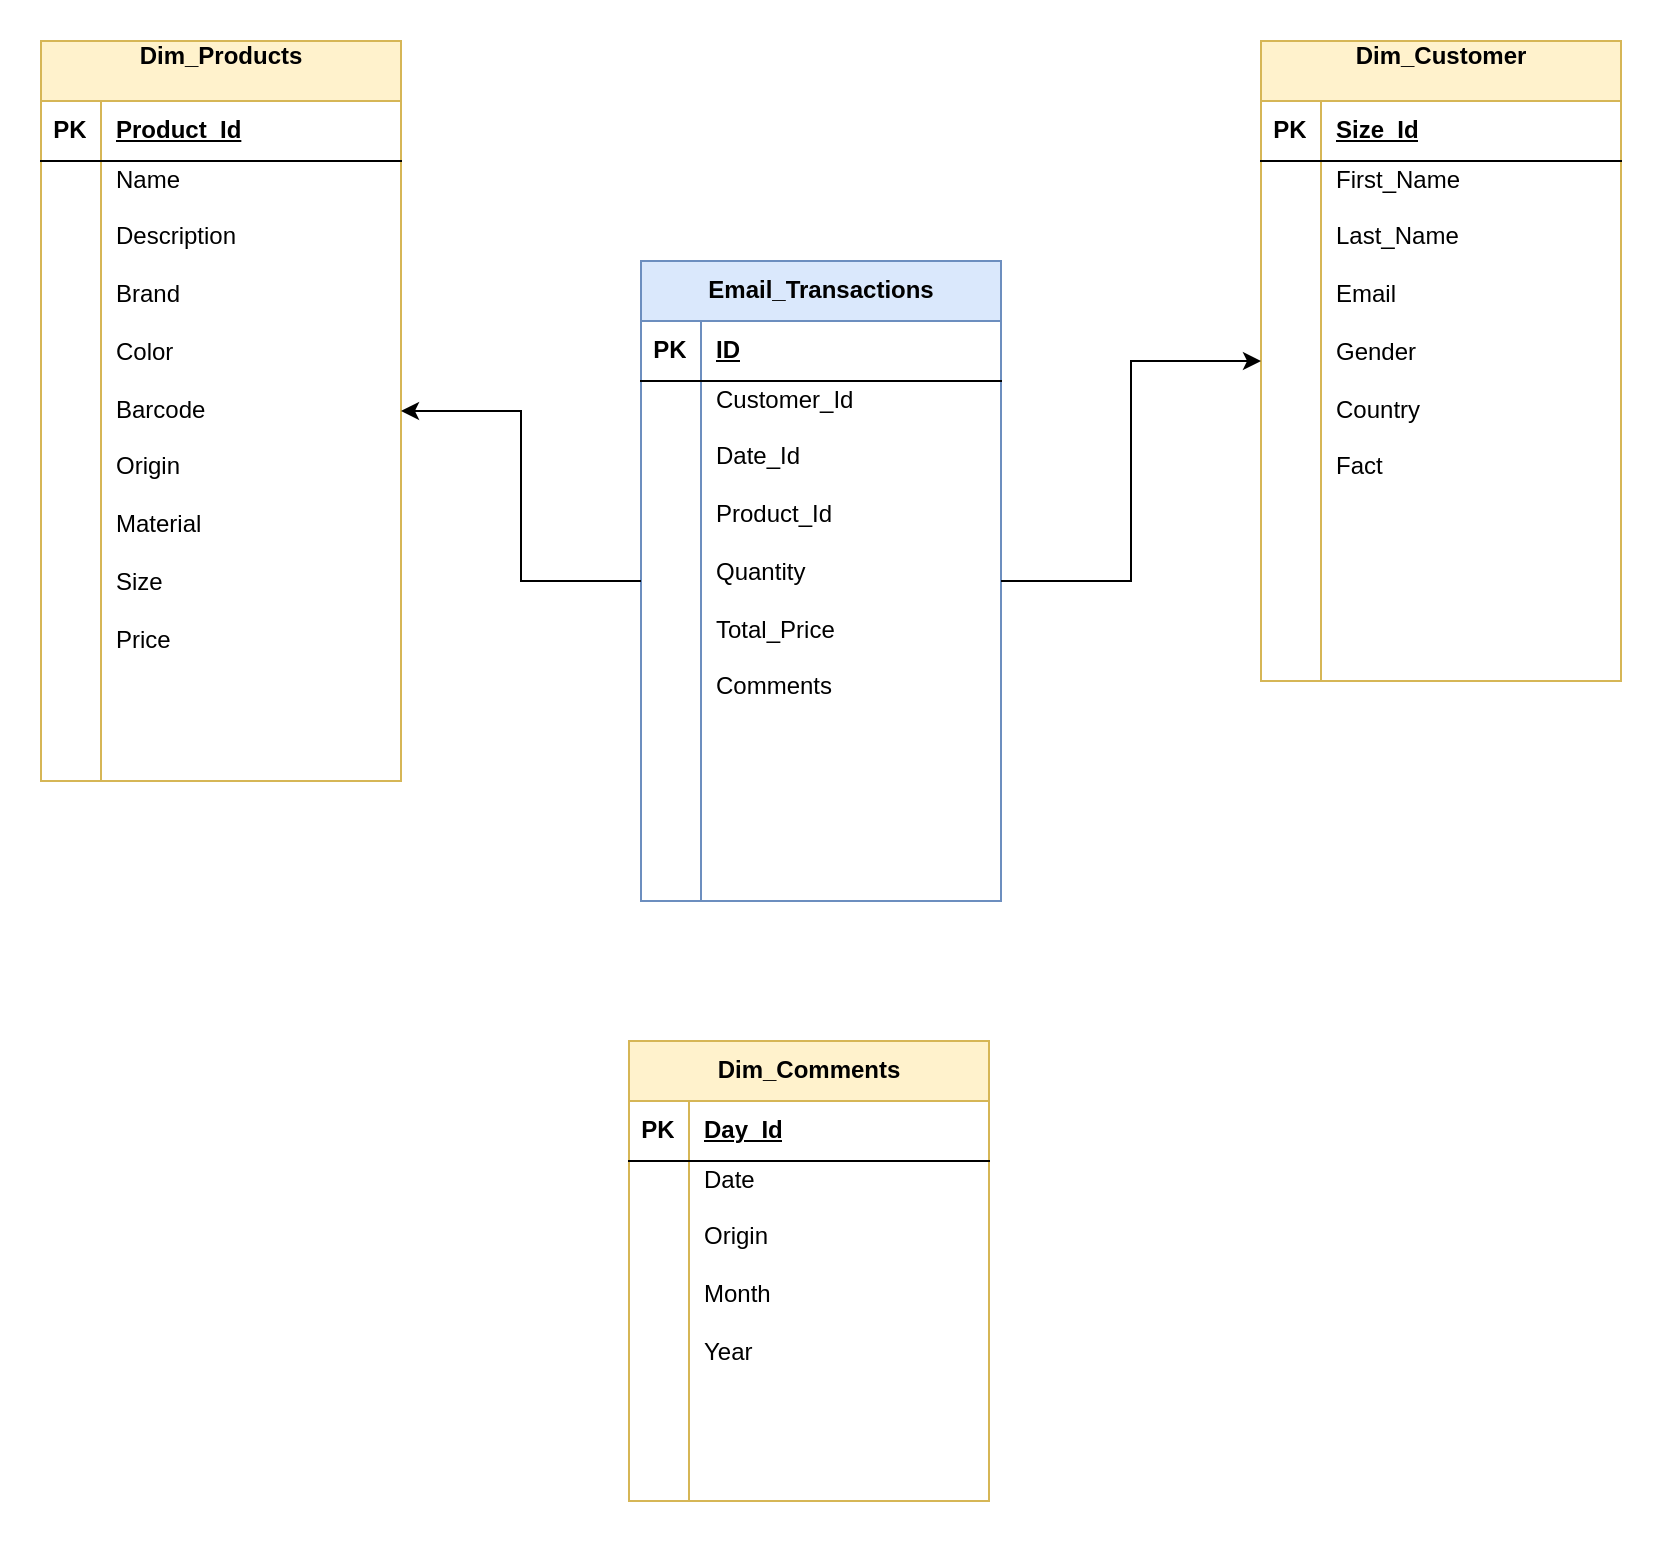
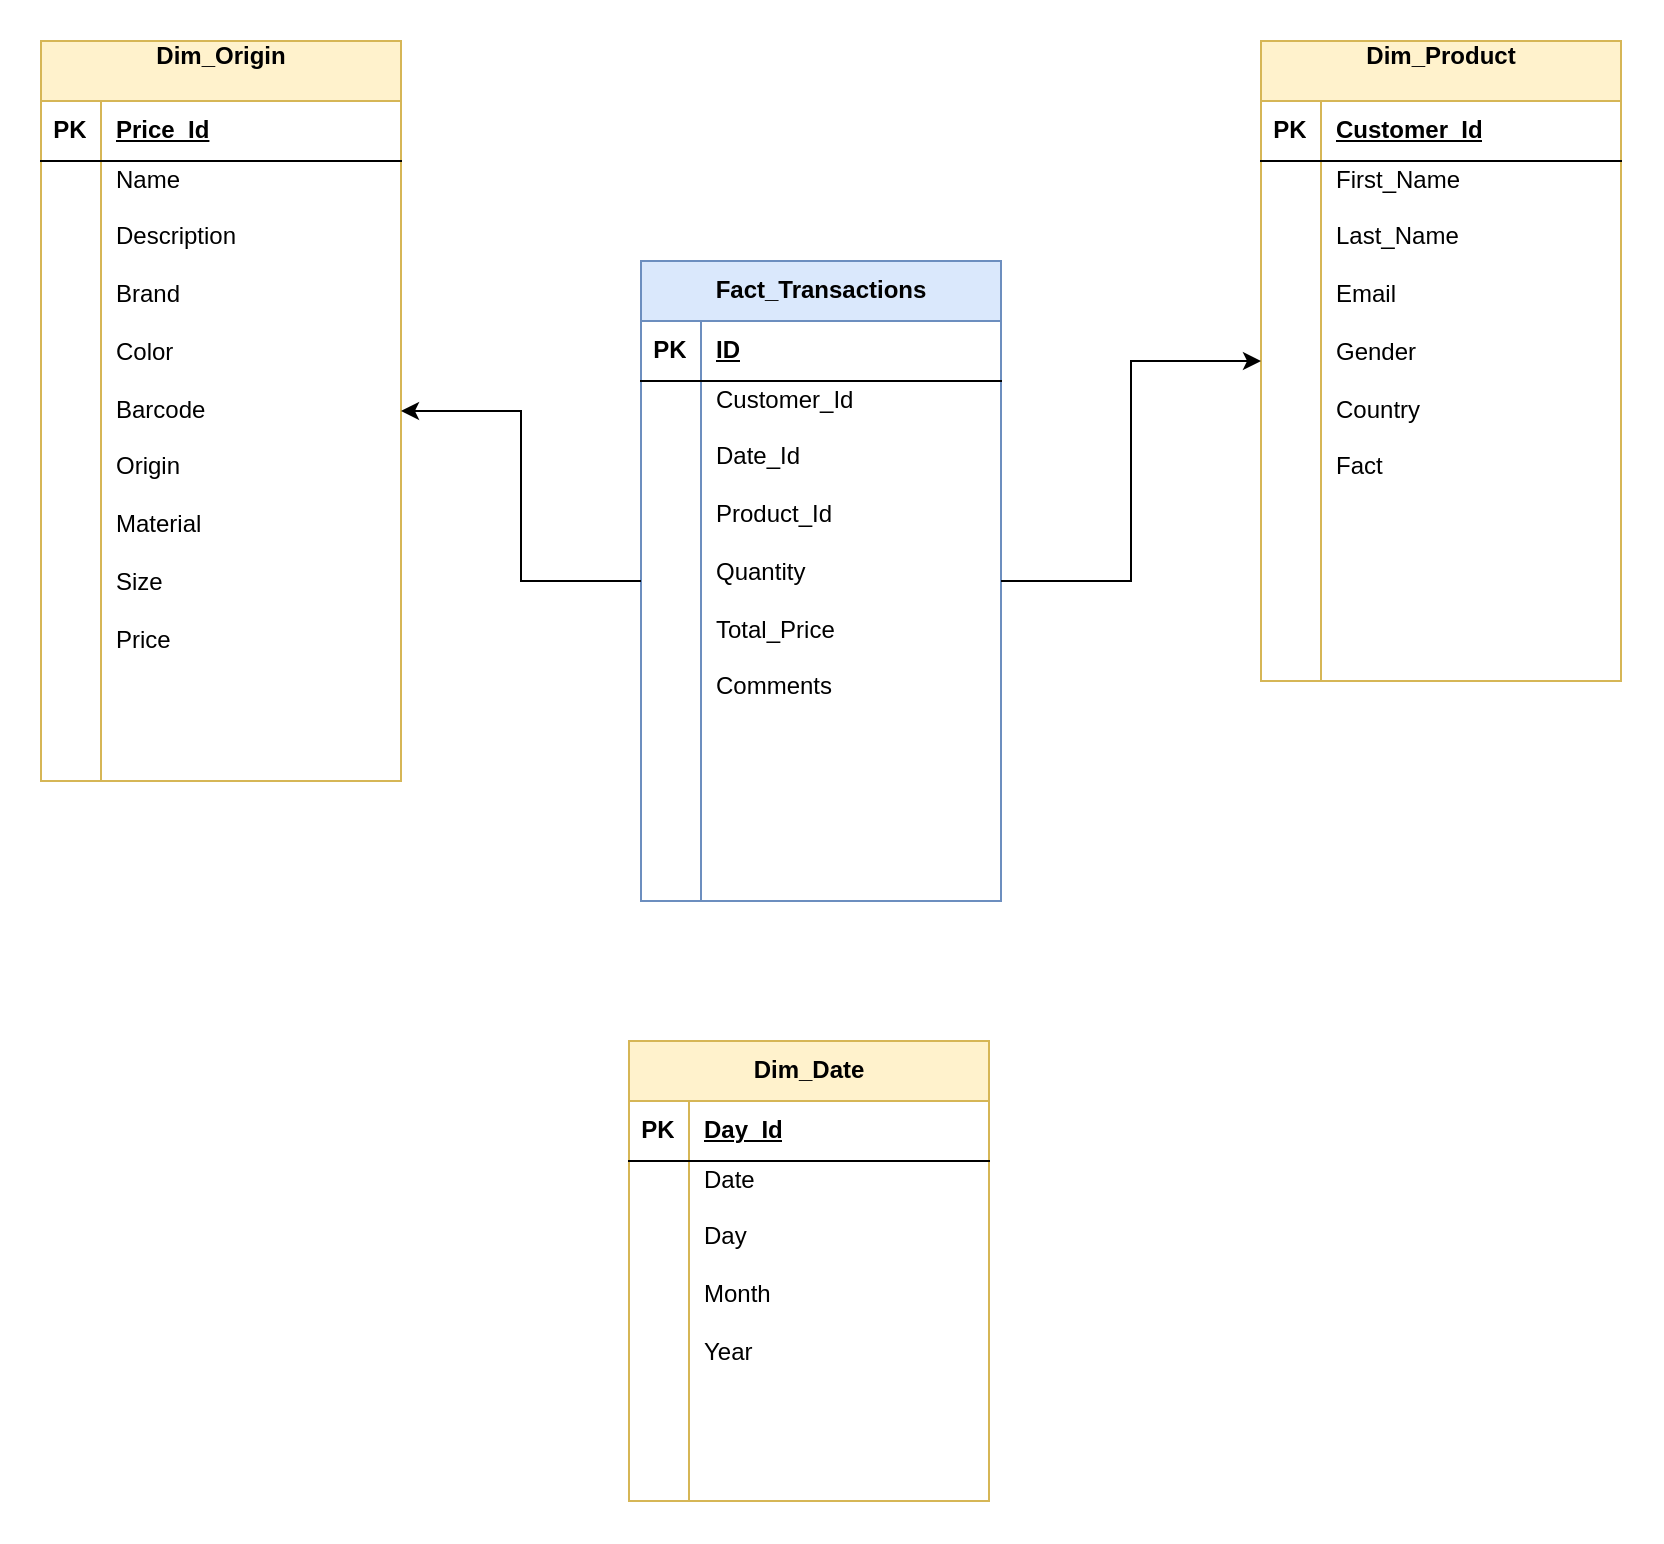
node "Dim_Products": label "Dim_Products" -> "Dim_Origin"
node "Dim_Customer": label "Dim_Customer" -> "Dim_Product"
node "Product_Id": label "Product_Id" -> "Price_Id"
node "Size_Id": label "Size_Id" -> "Customer_Id"
node "Email_Transactions": label "Email_Transactions" -> "Fact_Transactions"
node "Dim_Comments": label "Dim_Comments" -> "Dim_Date"
node "Date Origin Month Year": label "Date Origin Month Year" -> "Date Day Month Year"
